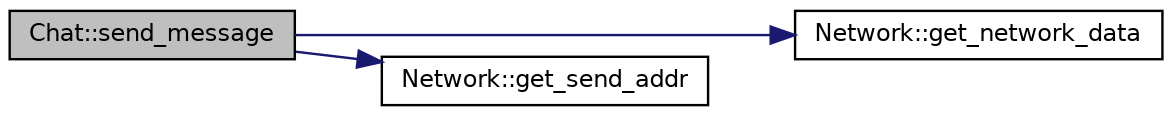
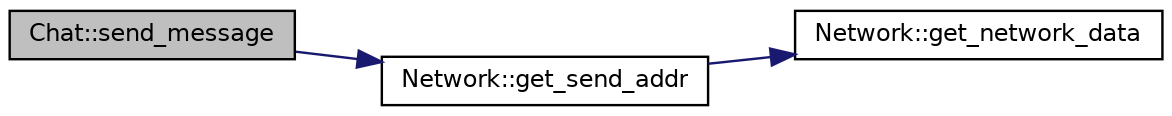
edge "Chat::send_message" -> "Network::get_network_data": now "Network::get_send_addr" -> "Network::get_network_data"
